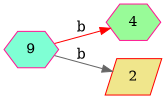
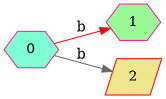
node "4": label "4" -> "1"
node "9": label "9" -> "0"
